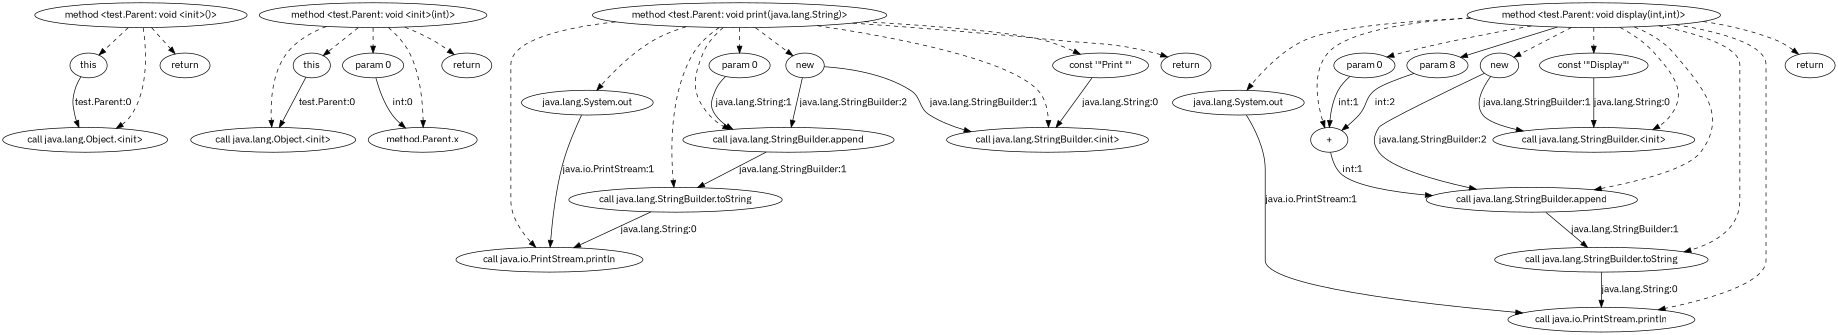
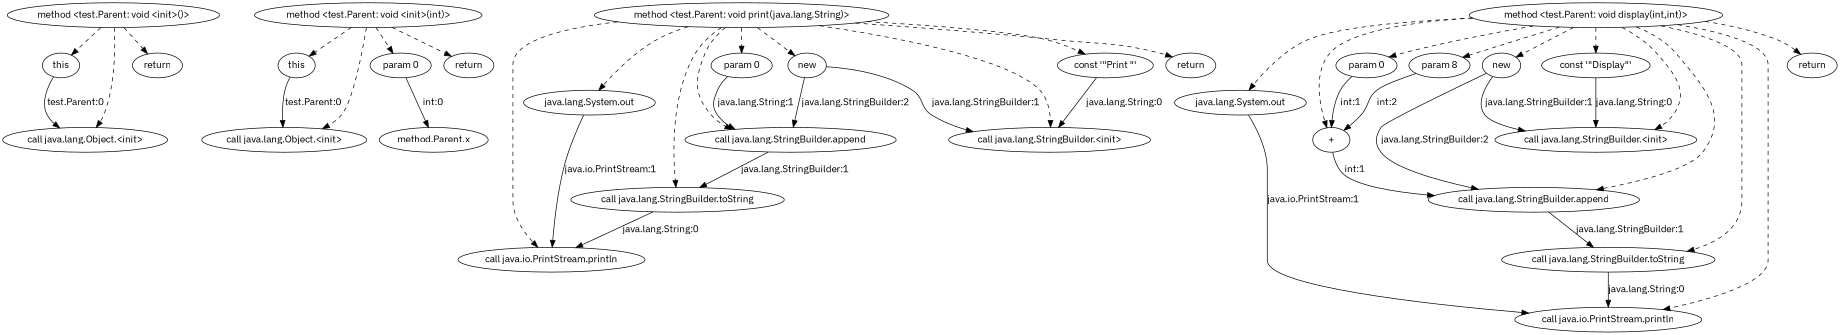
edge "method <test.Parent: void display(int,int)>" -> "param 8": style solid -> dashed
edge "method <test.Parent: void <init>(int)>" -> "method.Parent.x": removed
